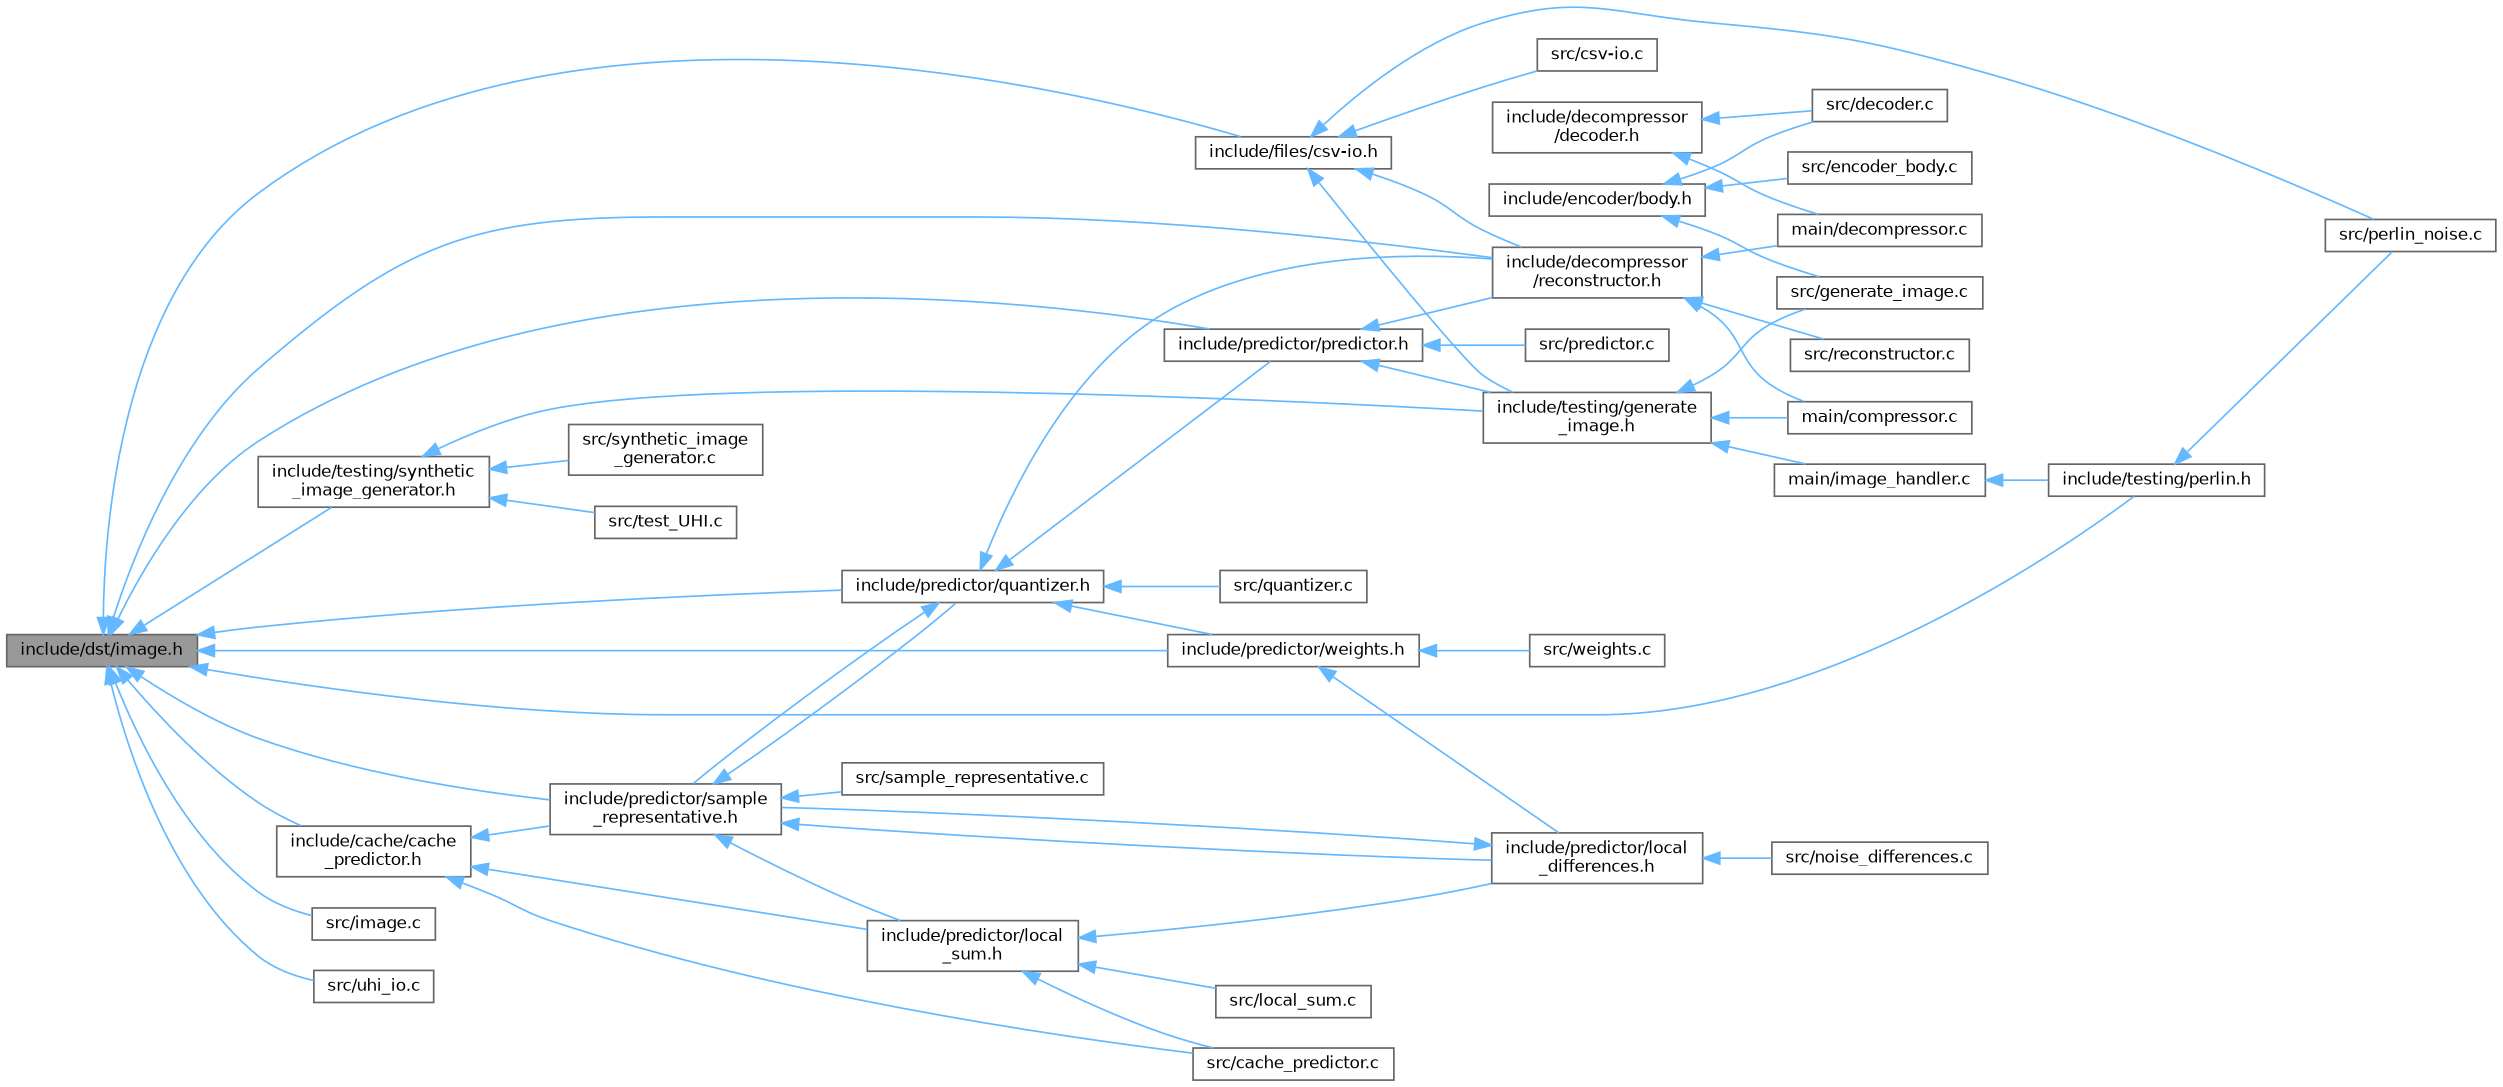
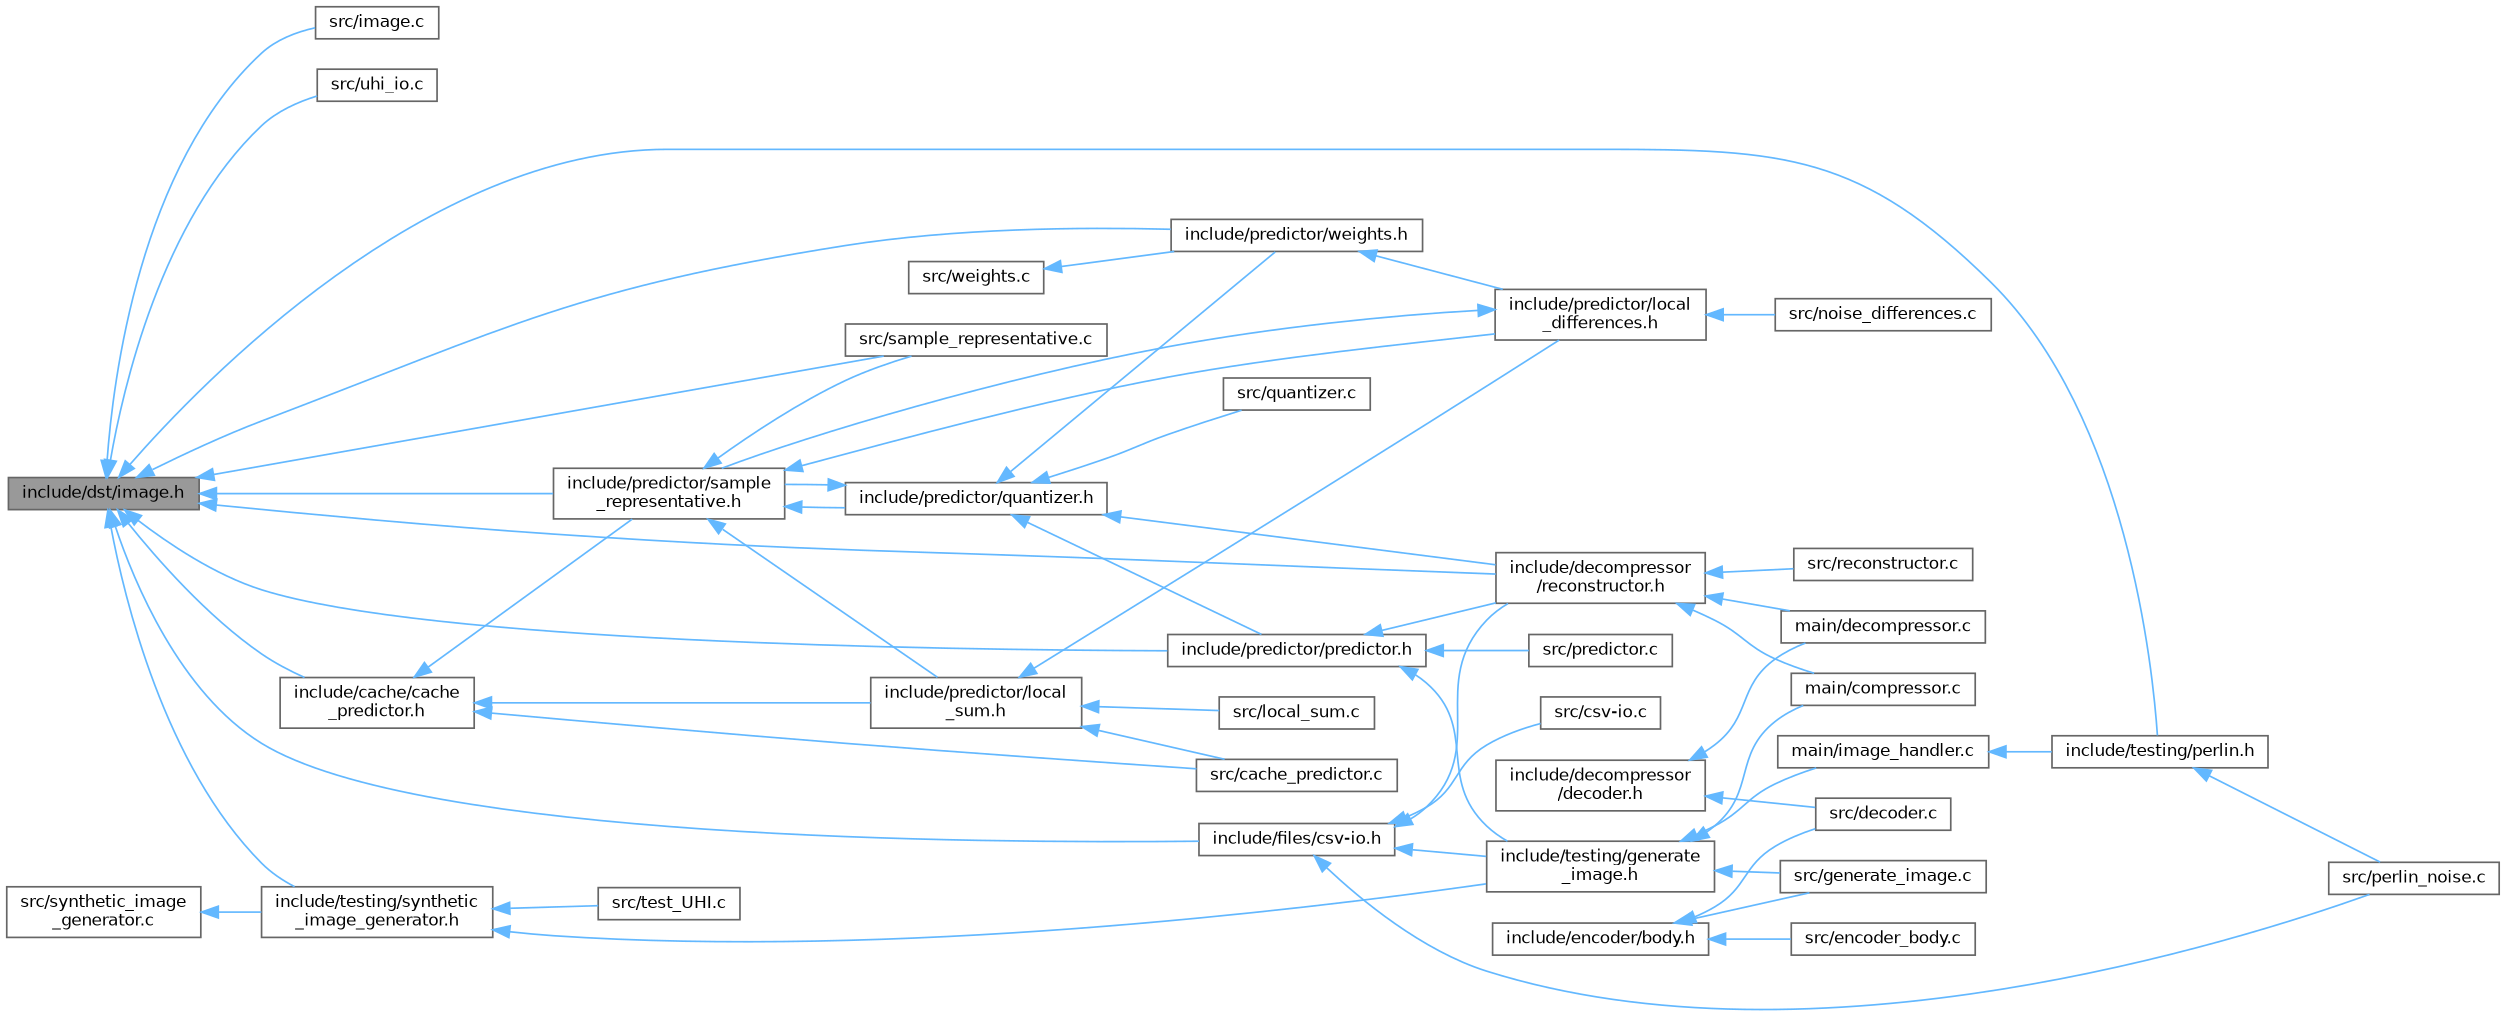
edge "src/synthetic_image _generator.c" -> "include/testing/synthetic _image_generator.h": reversed
edge "include/predictor/quantizer.h" -> "include/dst/image.h": now "src/sample_representative.c" -> "include/dst/image.h"
edge "src/weights.c" -> "include/predictor/weights.h": reversed
